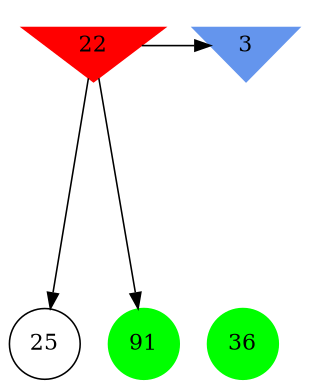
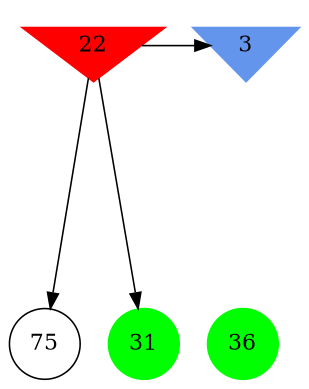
node "25": label "25" -> "75"
node "91": label "91" -> "31"
